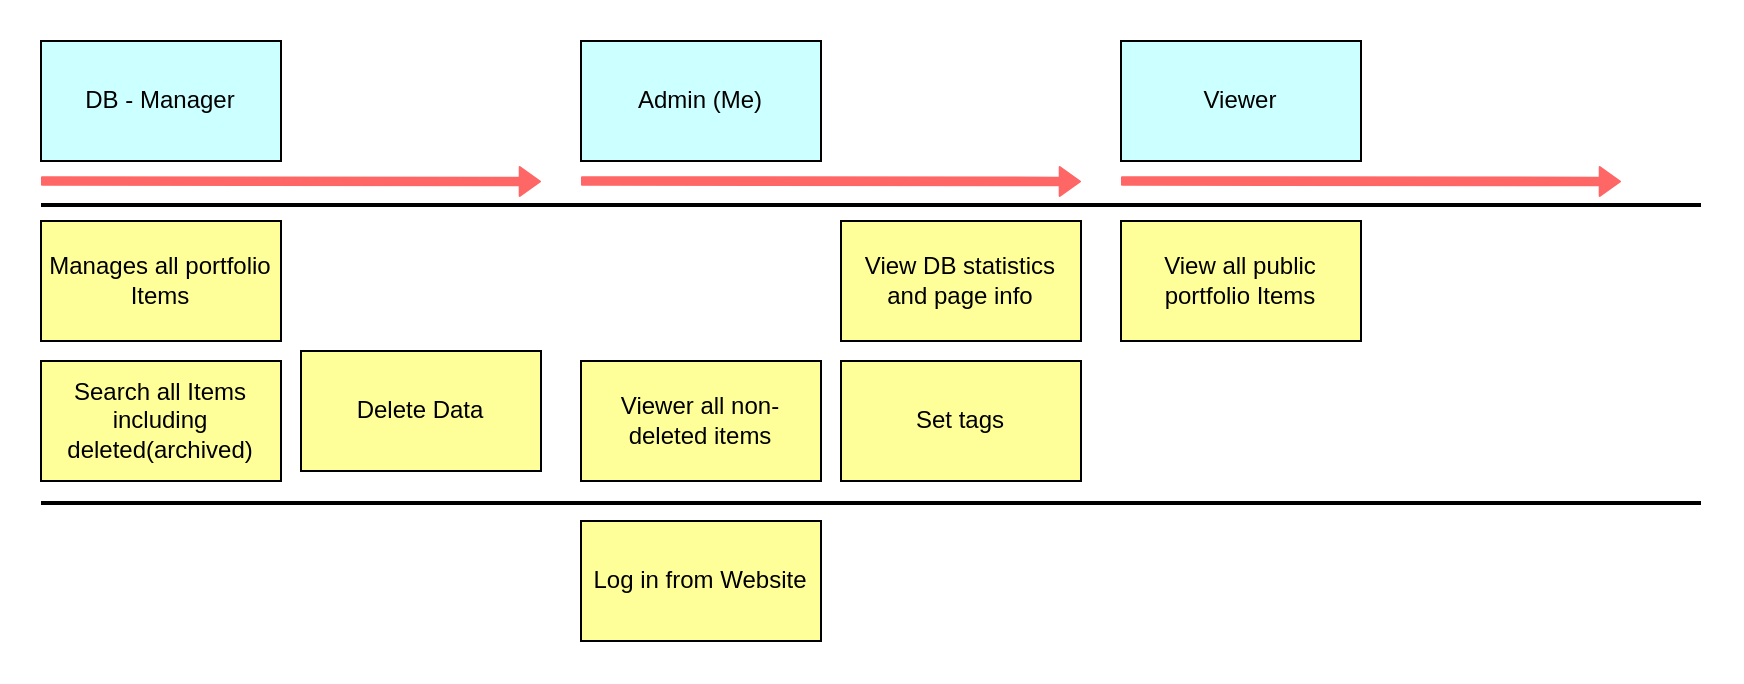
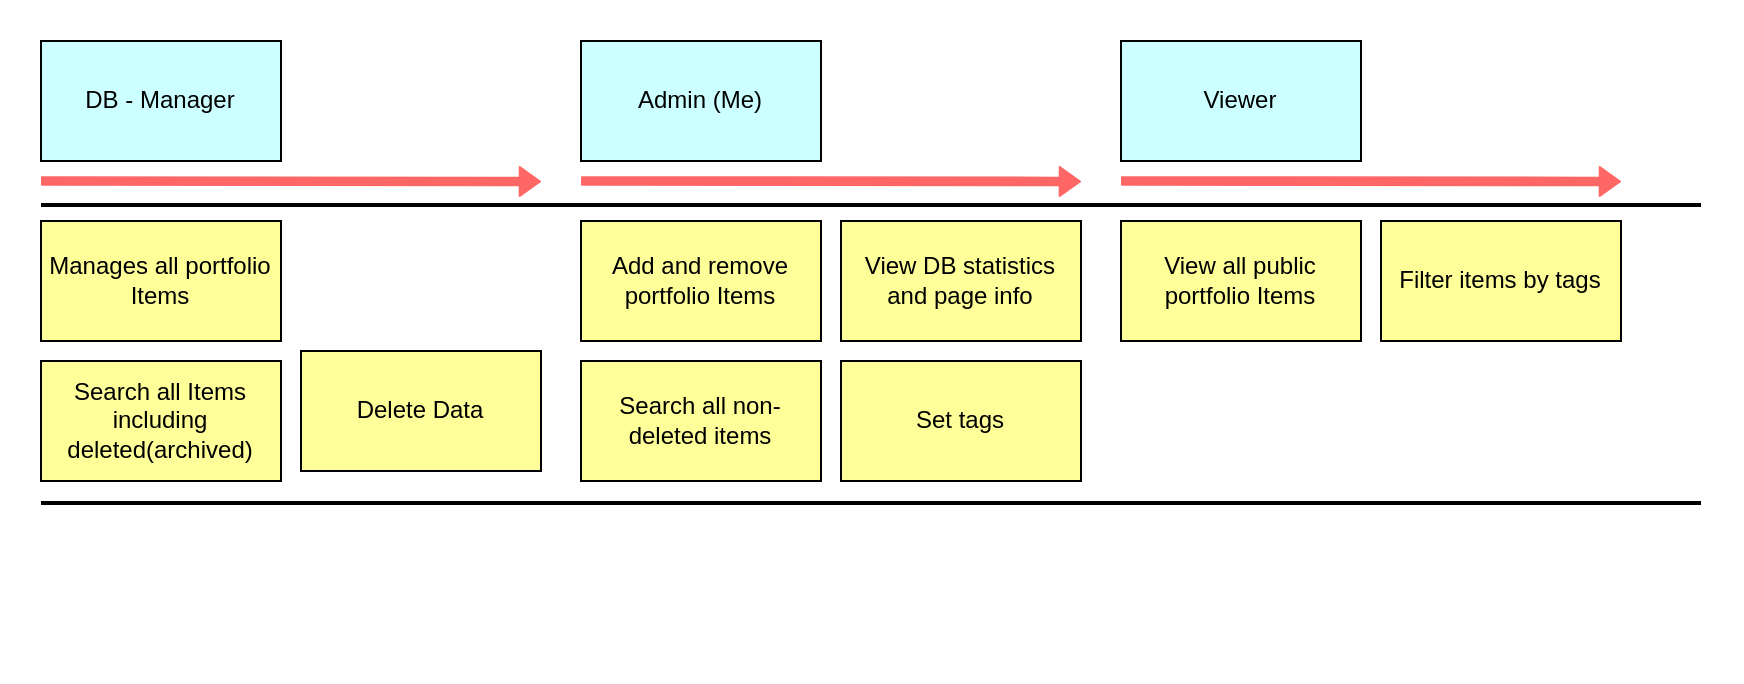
node "Add and remove portfolio Items": added
node "Filter items by tags": added
node "Viewer all non-deleted items": label "Viewer all non-deleted items" -> "Search all non-deleted items"
node "Log in from Website": removed
